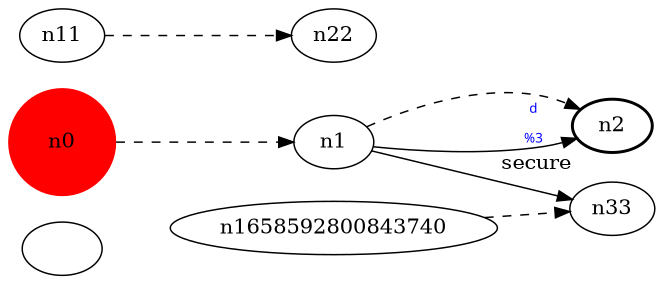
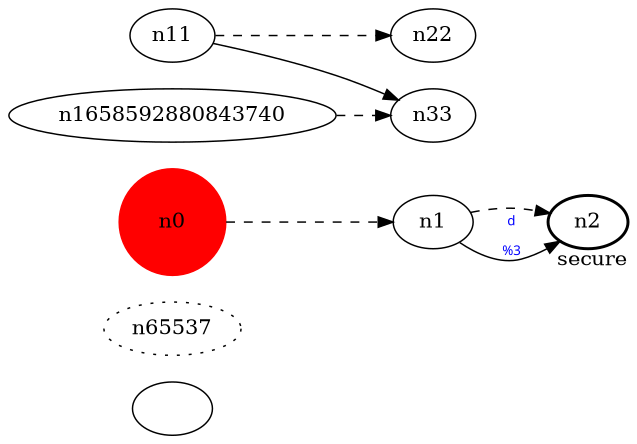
edge "n1" -> "n33": now "n11" -> "n33"
node "n1658592800843740": label "n1658592800843740" -> "n1658592880843740"
node "n65537": added
